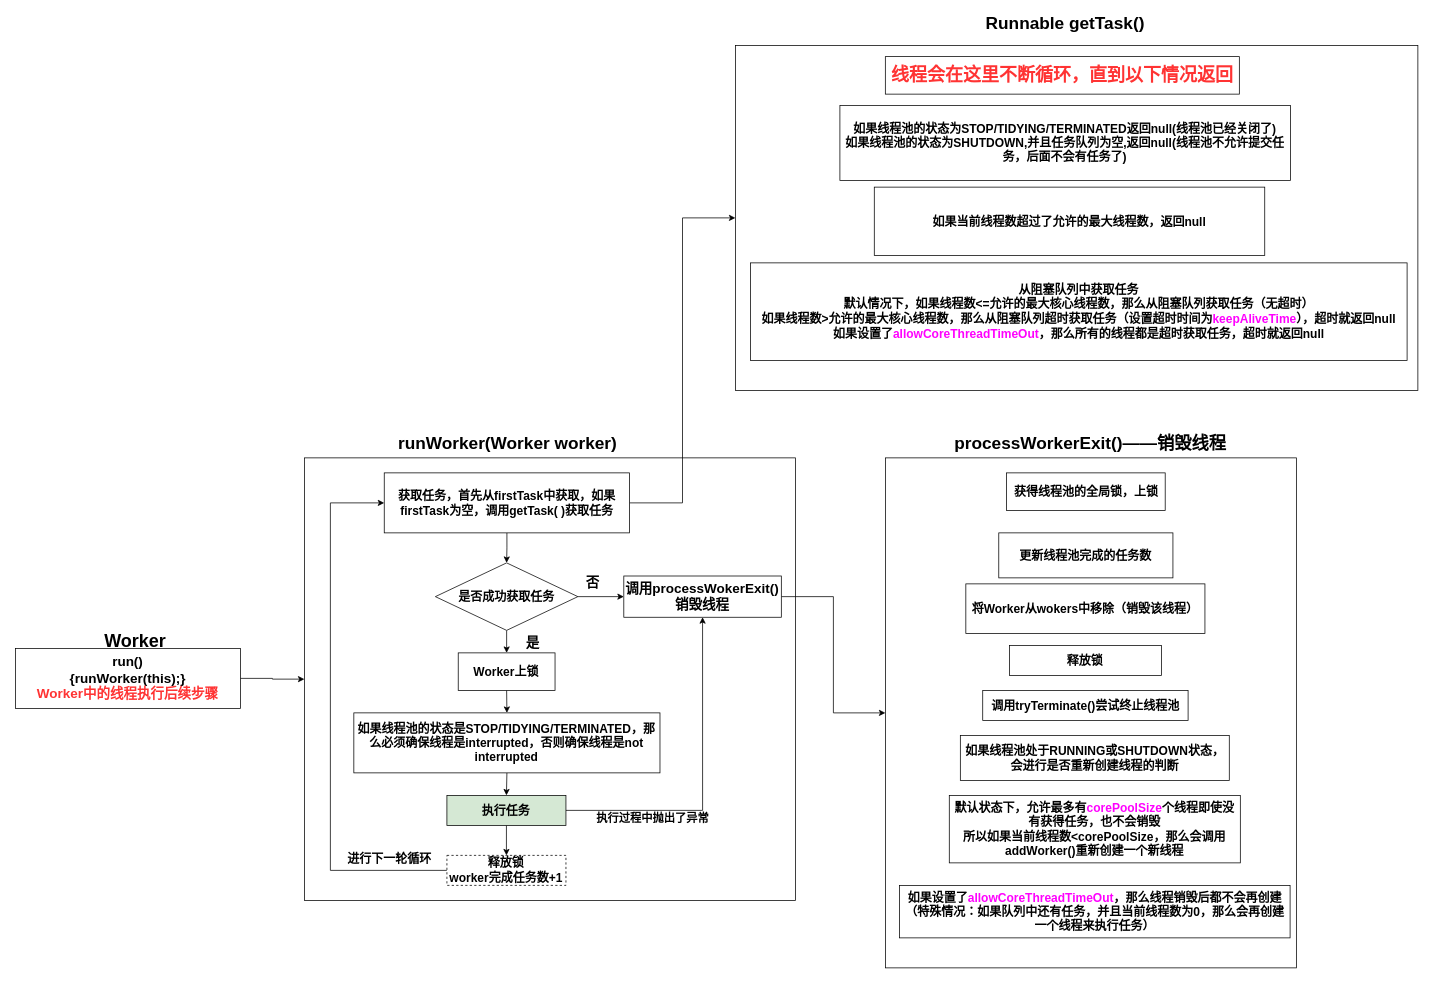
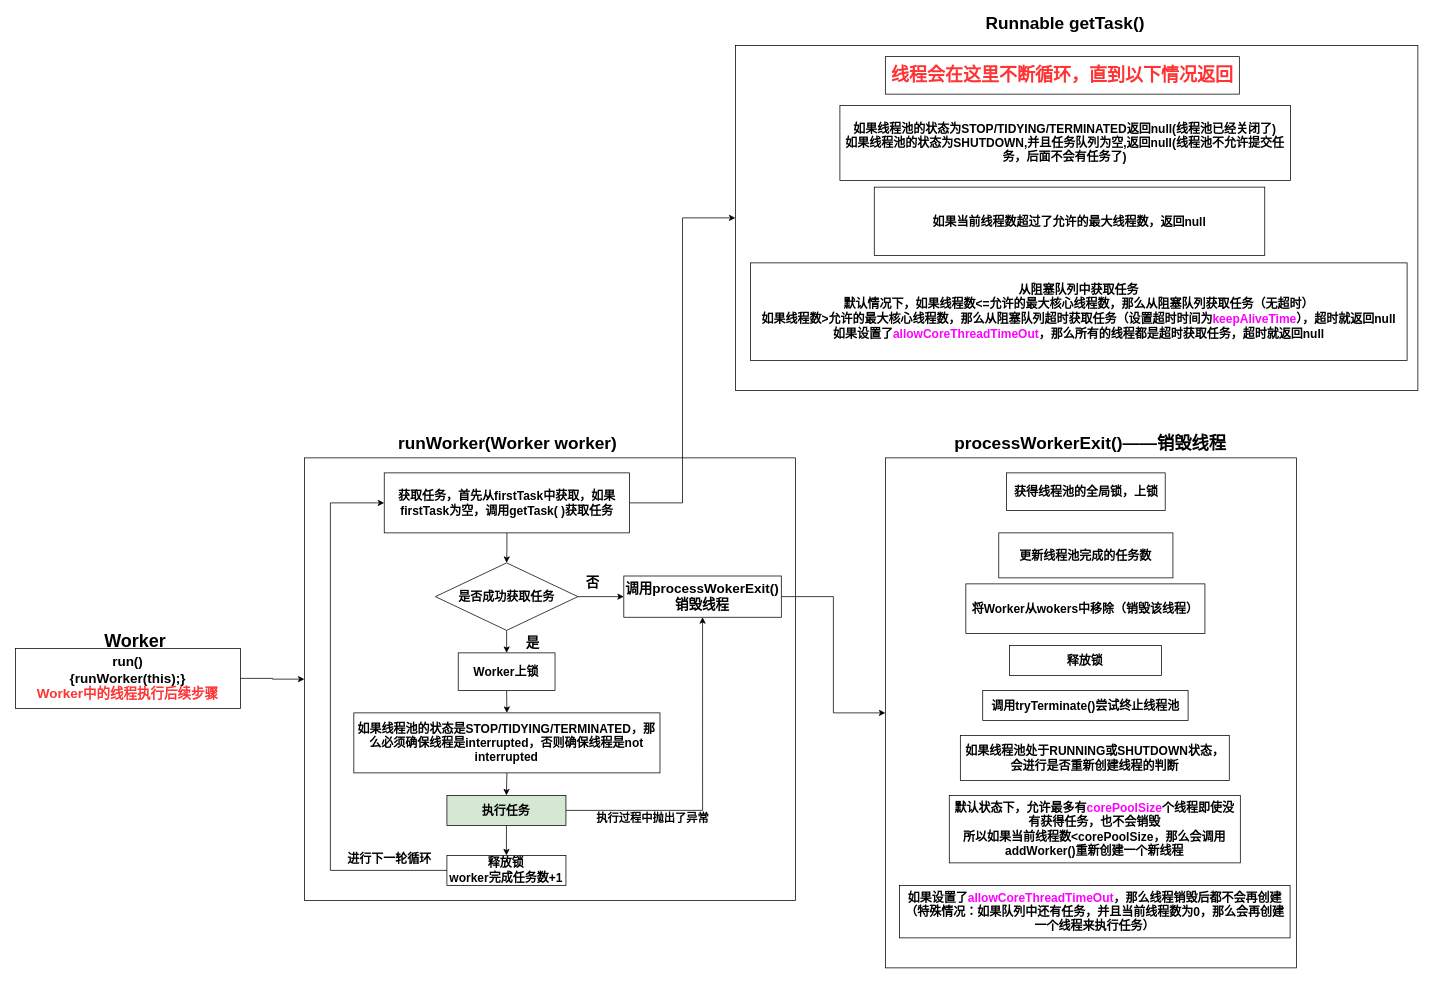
node "释放锁 worker完成任务数+1": style dashed -> solid
